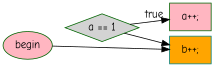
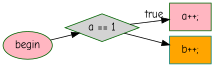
edge "begin" -> "b++;": now "begin" -> "a == 1"
